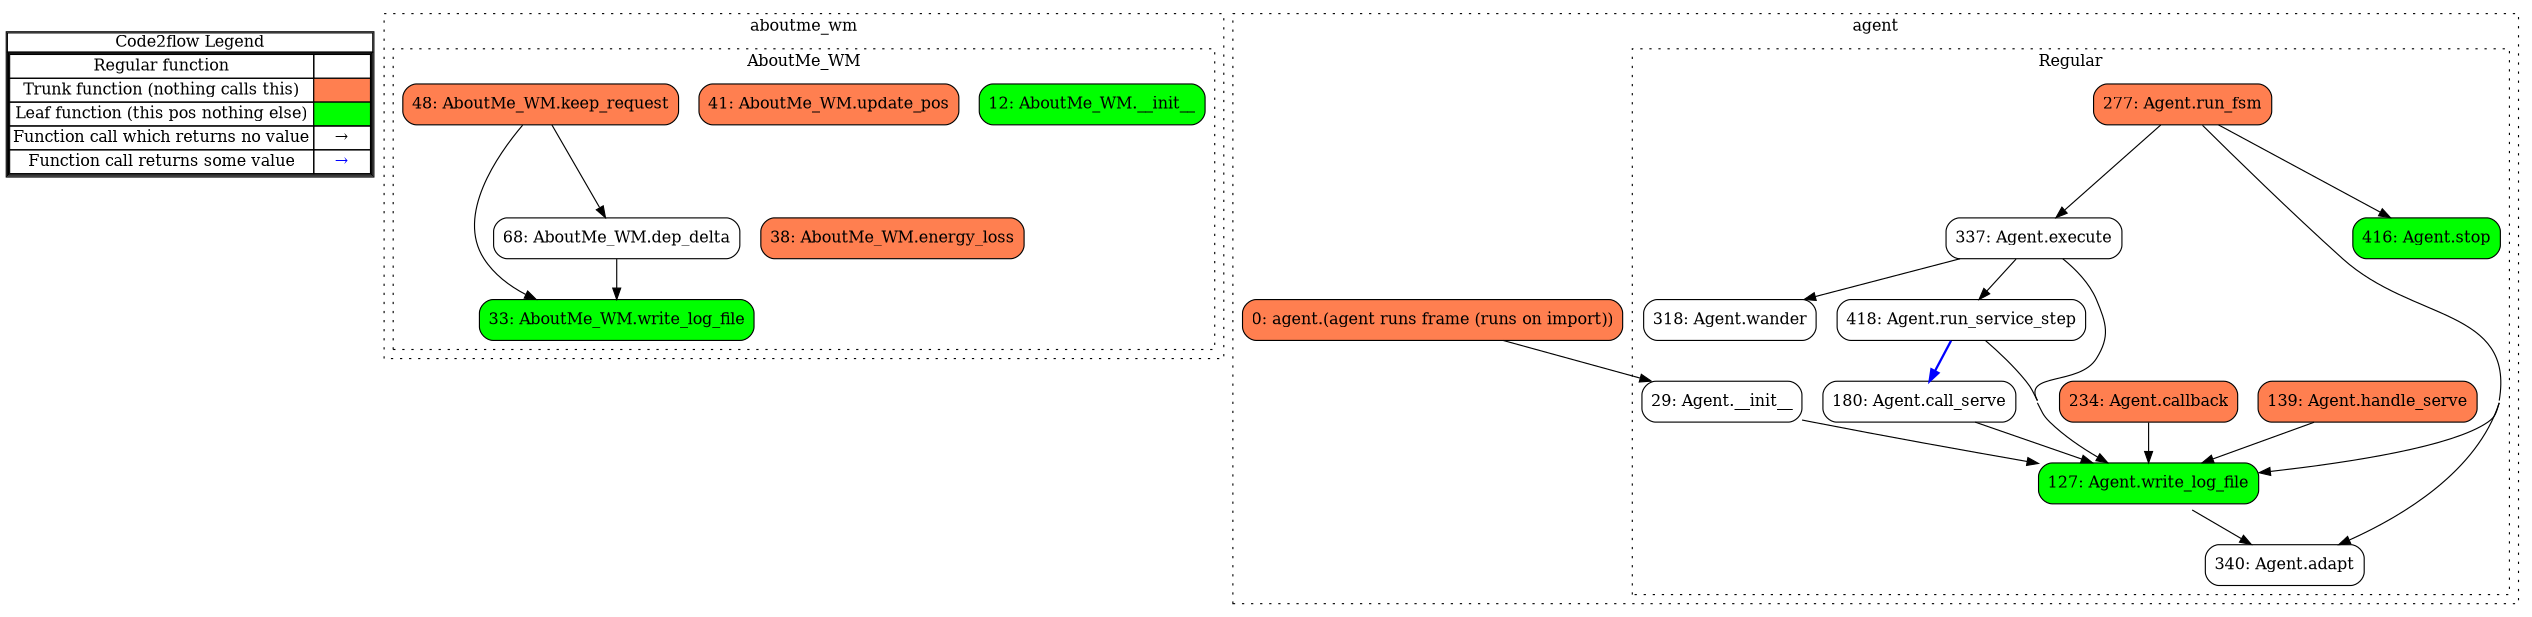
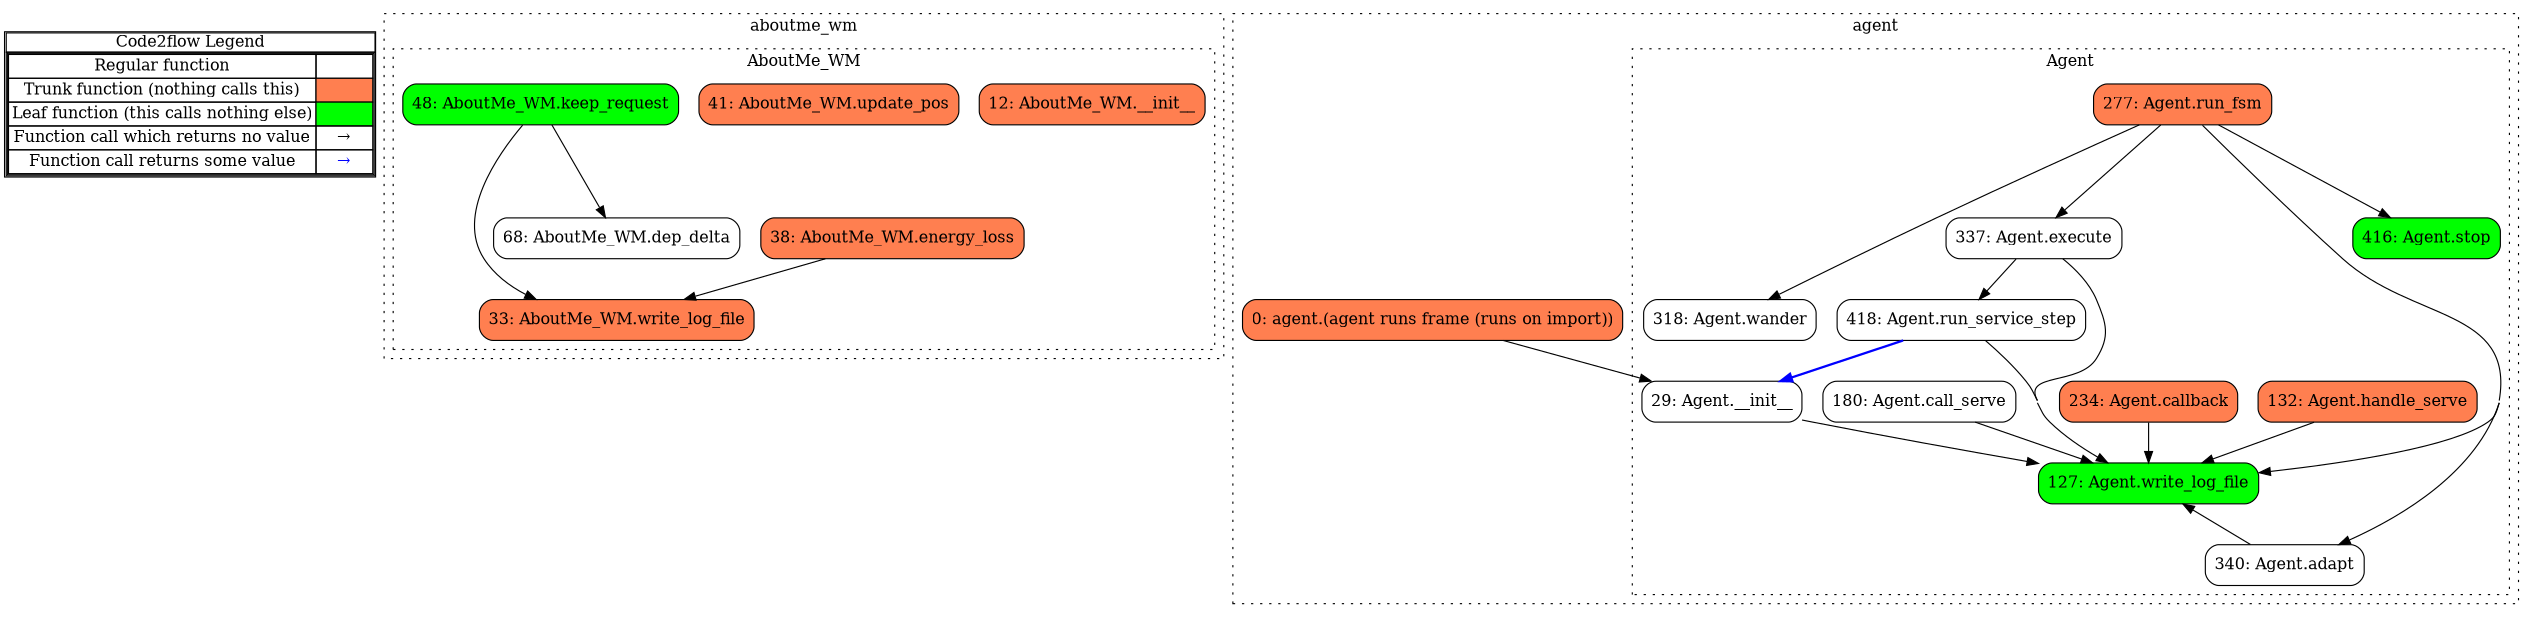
cluster "Regular": label "Regular" -> "Agent"
node "48: AboutMe_WM.keep_request": fillcolor coral -> green
node "12: AboutMe_WM.__init__": fillcolor green -> coral
node "Code2flow Legend": text "Leaf function (this pos nothing else)" -> "Leaf function (this calls nothing else)"
edge "68: AboutMe_WM.dep_delta" -> "33: AboutMe_WM.write_log_file": now "38: AboutMe_WM.energy_loss" -> "33: AboutMe_WM.write_log_file"
edge "337: Agent.execute" -> "318: Agent.wander": now "277: Agent.run_fsm" -> "318: Agent.wander"
node "33: AboutMe_WM.write_log_file": fillcolor green -> coral
edge "418: Agent.run_service_step" -> "180: Agent.call_serve": now "418: Agent.run_service_step" -> "29: Agent.__init__"
node "139: Agent.handle_serve": label "139: Agent.handle_serve" -> "132: Agent.handle_serve"
edge "127: Agent.write_log_file" -> "340: Agent.adapt": reversed
